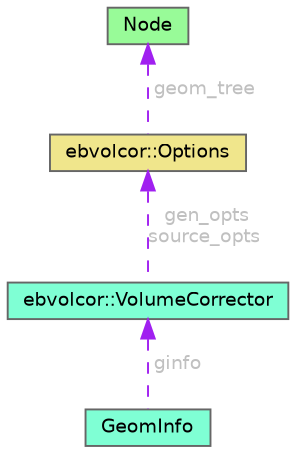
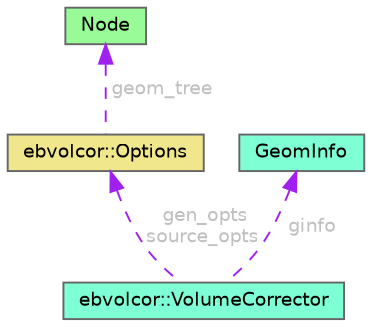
edge "GeomInfo" -> "ebvolcor::VolumeCorrector": reversed
